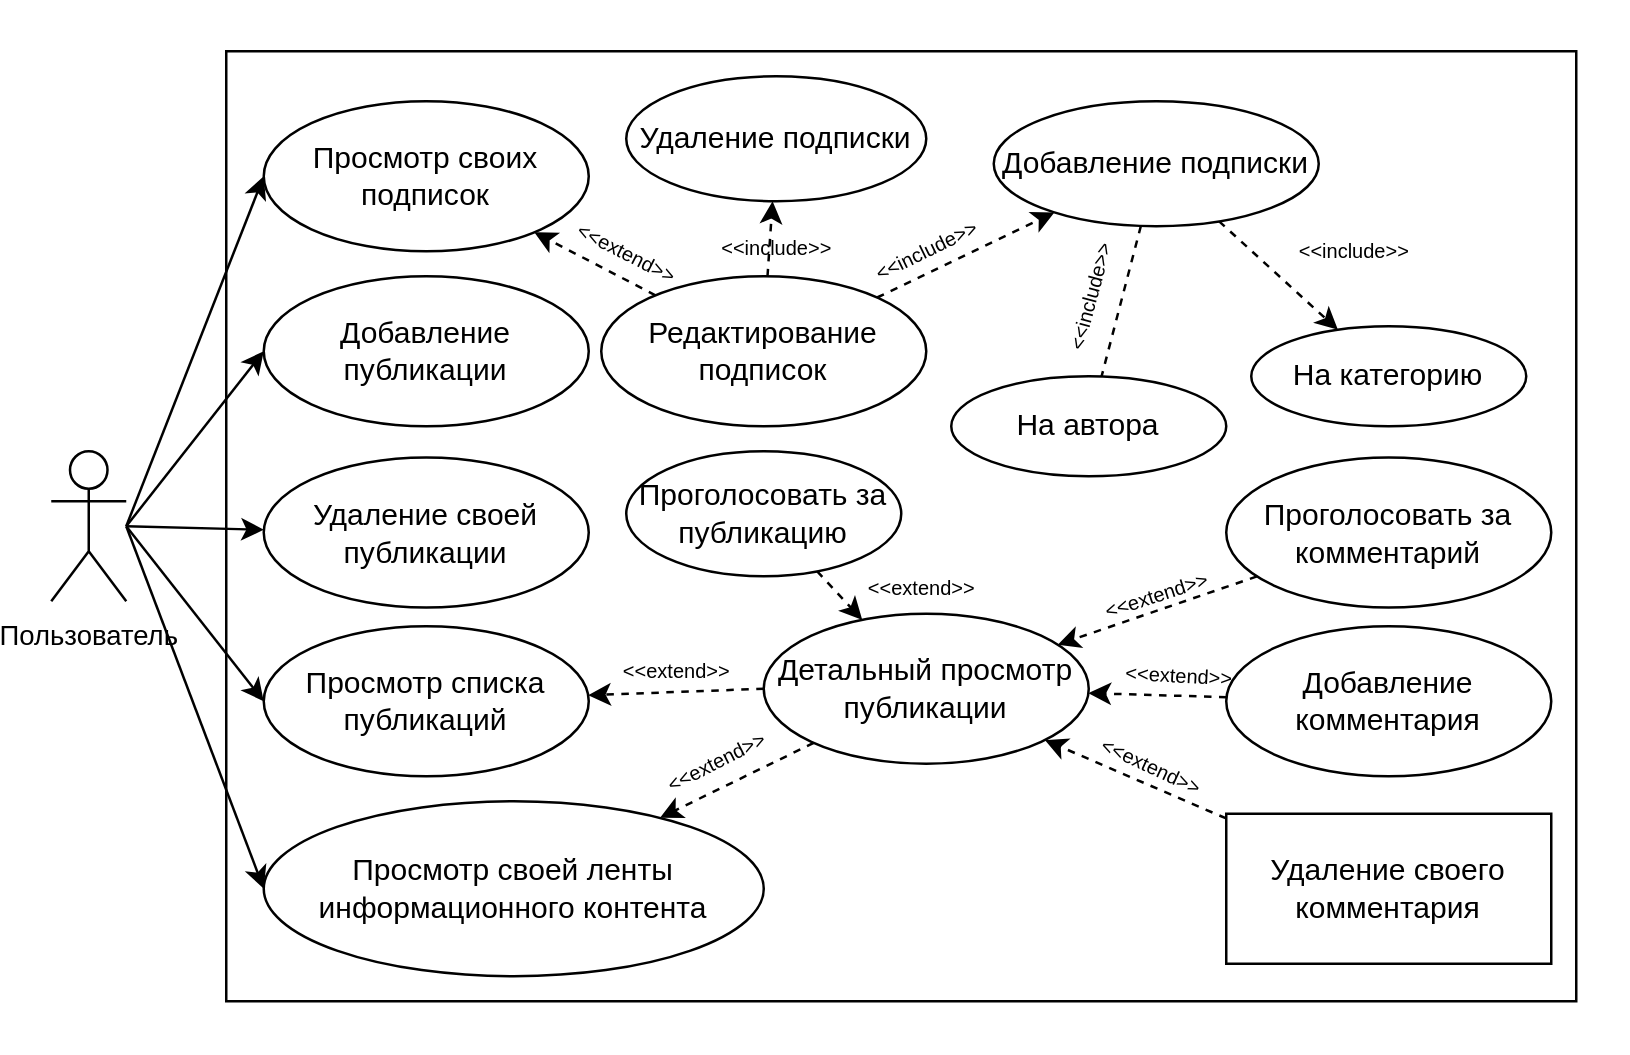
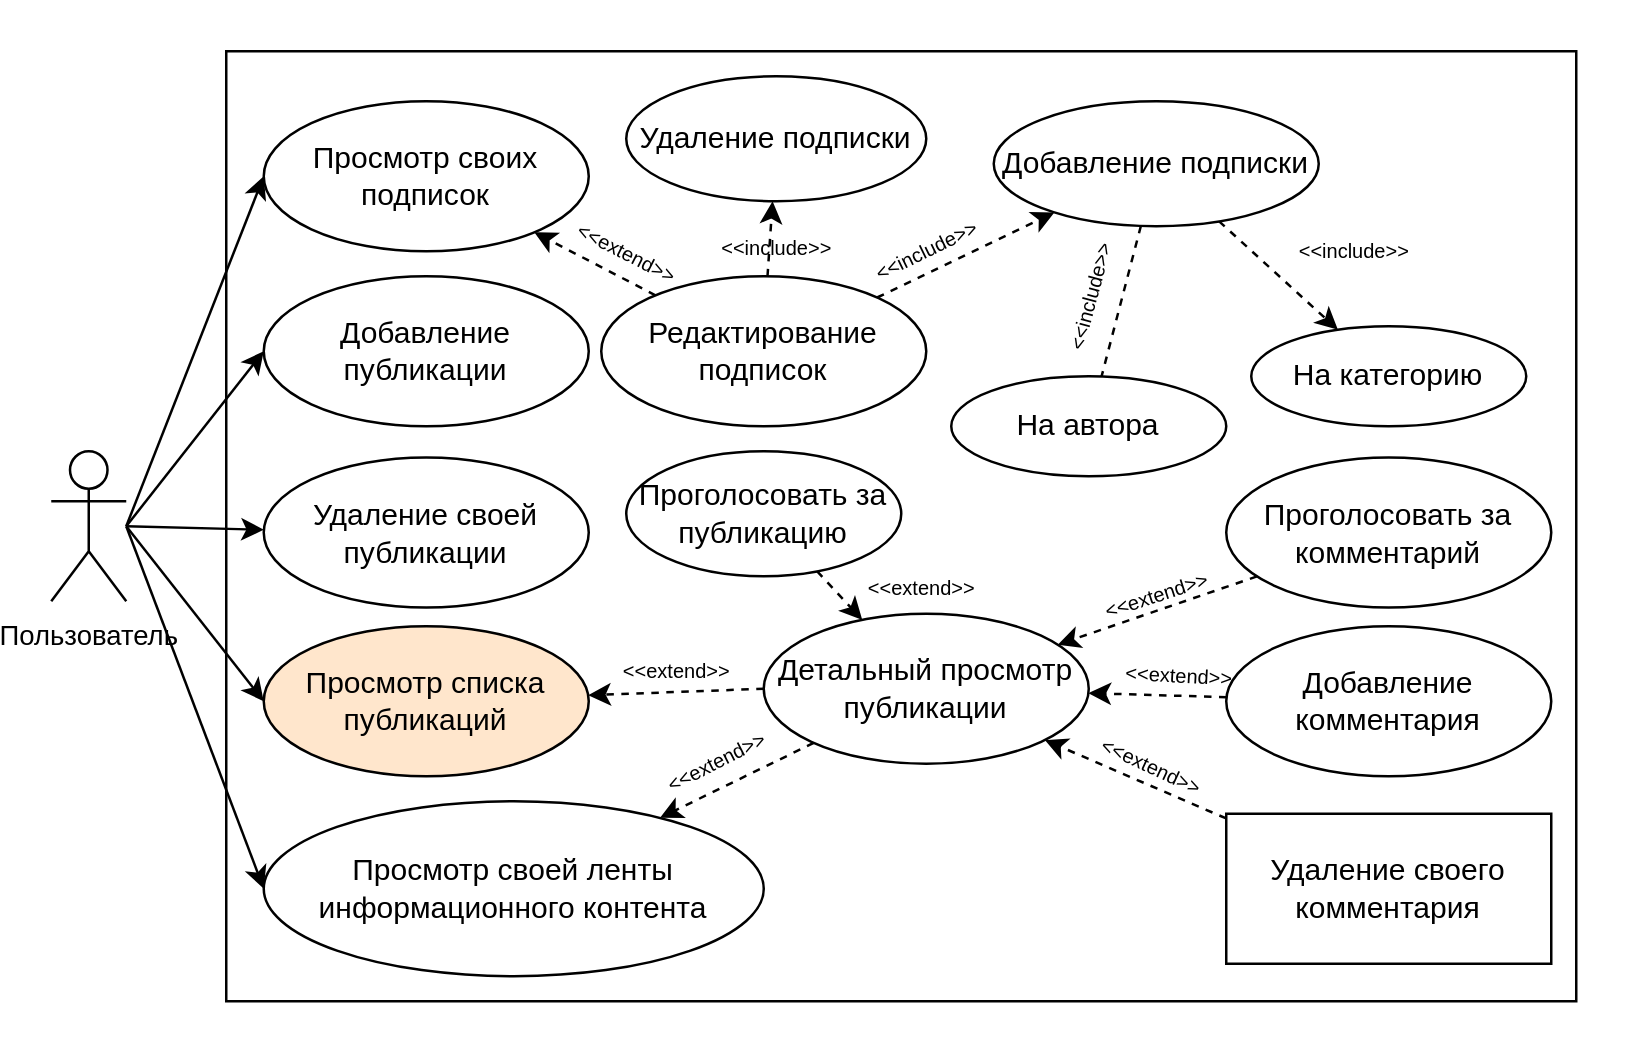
node "Просмотр списка публикаций": fillcolor #ffffff -> #ffe6cc
